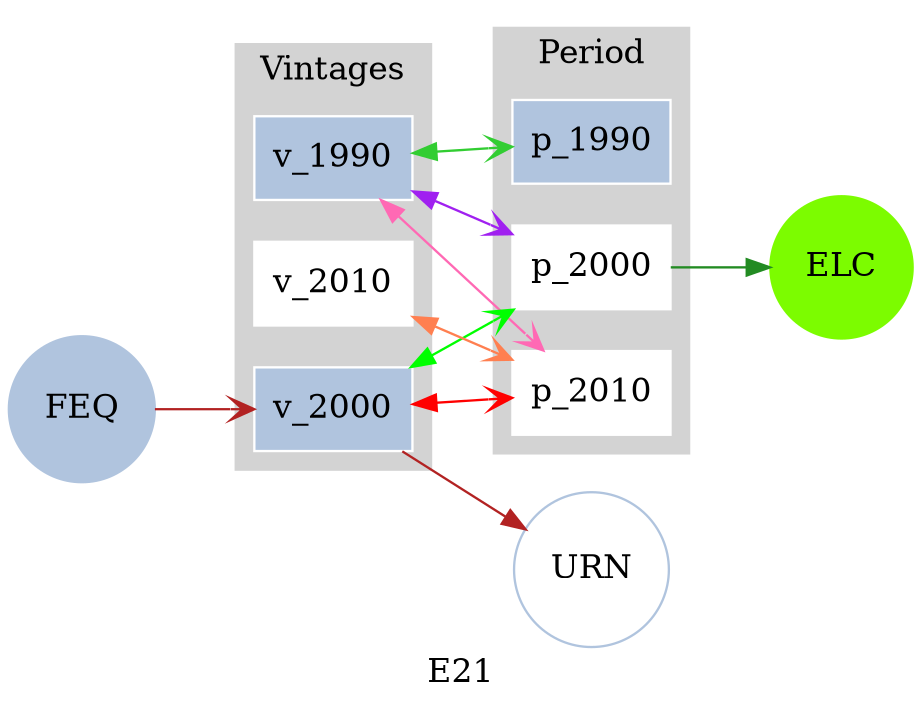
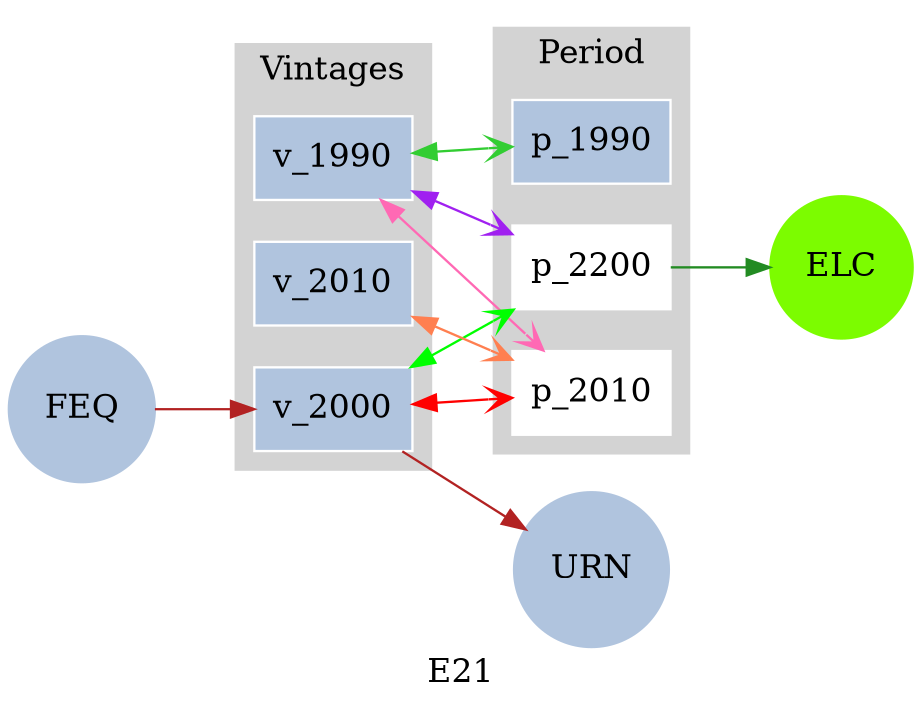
node "p_2000": label "p_2000" -> "p_2200"
node "v_2010": fillcolor white -> lightsteelblue
edge "FEQ" -> "v_2000": arrowhead vee -> normal
node "URN": fillcolor white -> lightsteelblue
